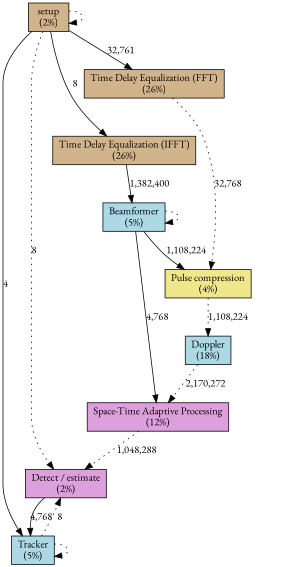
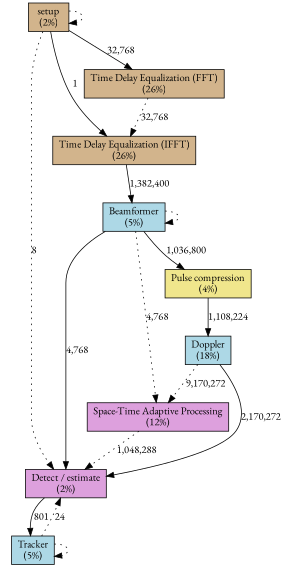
edge "setup (2%)" -> "Time Delay Equalization (FFT) (26%)": label "32,761" -> "32,768"
edge "setup (2%)" -> "Time Delay Equalization (IFFT) (26%)": label "8" -> "1"
edge "Time Delay Equalization (FFT) (26%)" -> "Pulse compression (4%)": now "Time Delay Equalization (FFT) (26%)" -> "Time Delay Equalization (IFFT) (26%)"
edge "Beamformer (5%)" -> "Pulse compression (4%)": label "1,108,224" -> "1,036,800"
edge "setup (2%)" -> "Tracker (5%)": removed, label "4"
edge "Beamformer (5%)" -> "Space-Time Adaptive Processing (12%)": style solid -> dotted
edge "Pulse compression (4%)" -> "Doppler (18%)": style dotted -> solid
edge "Beamformer (5%)" -> "Detect / estimate (2%)": added, label "4,768"
edge "Doppler (18%)" -> "Space-Time Adaptive Processing (12%)": label "2,170,272" -> "9,170,272"
edge "Doppler (18%)" -> "Detect / estimate (2%)": added, label "2,170,272"
edge "Detect / estimate (2%)" -> "Tracker (5%)": label "4,768" -> "801"
edge "Tracker (5%)" -> "Detect / estimate (2%)": label "8" -> "24"
